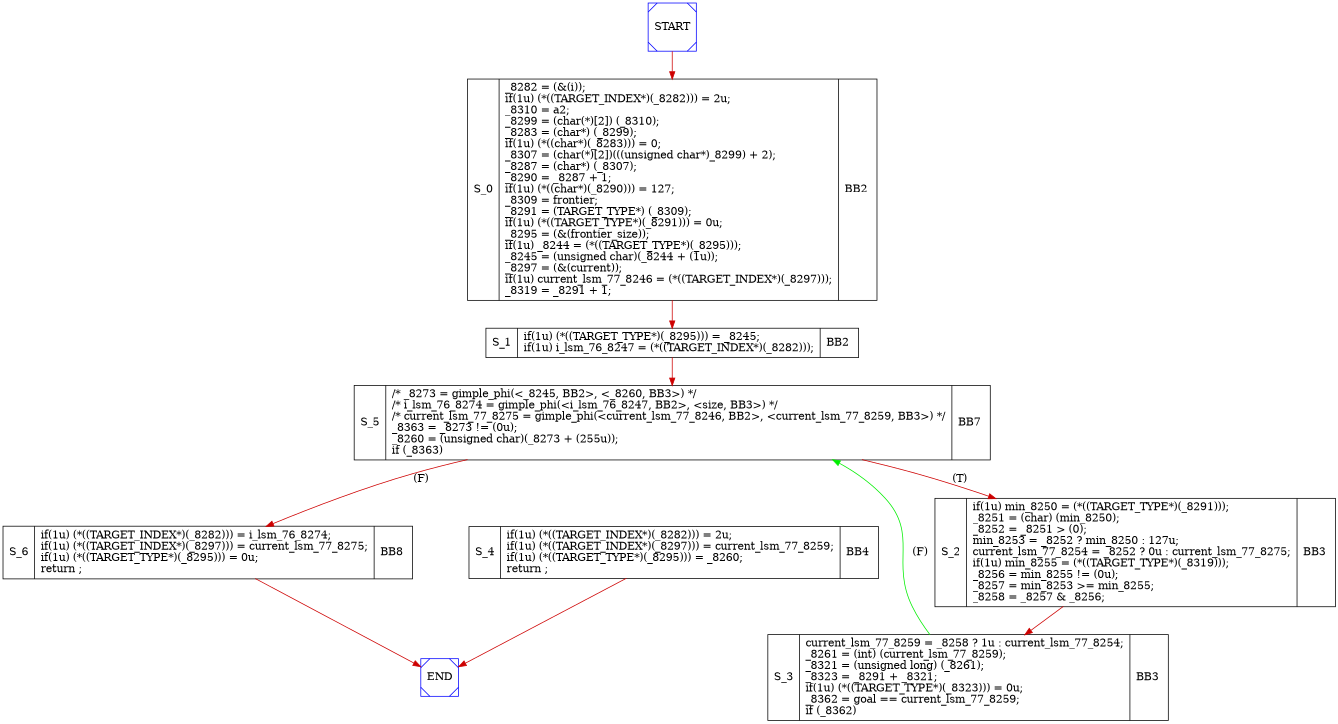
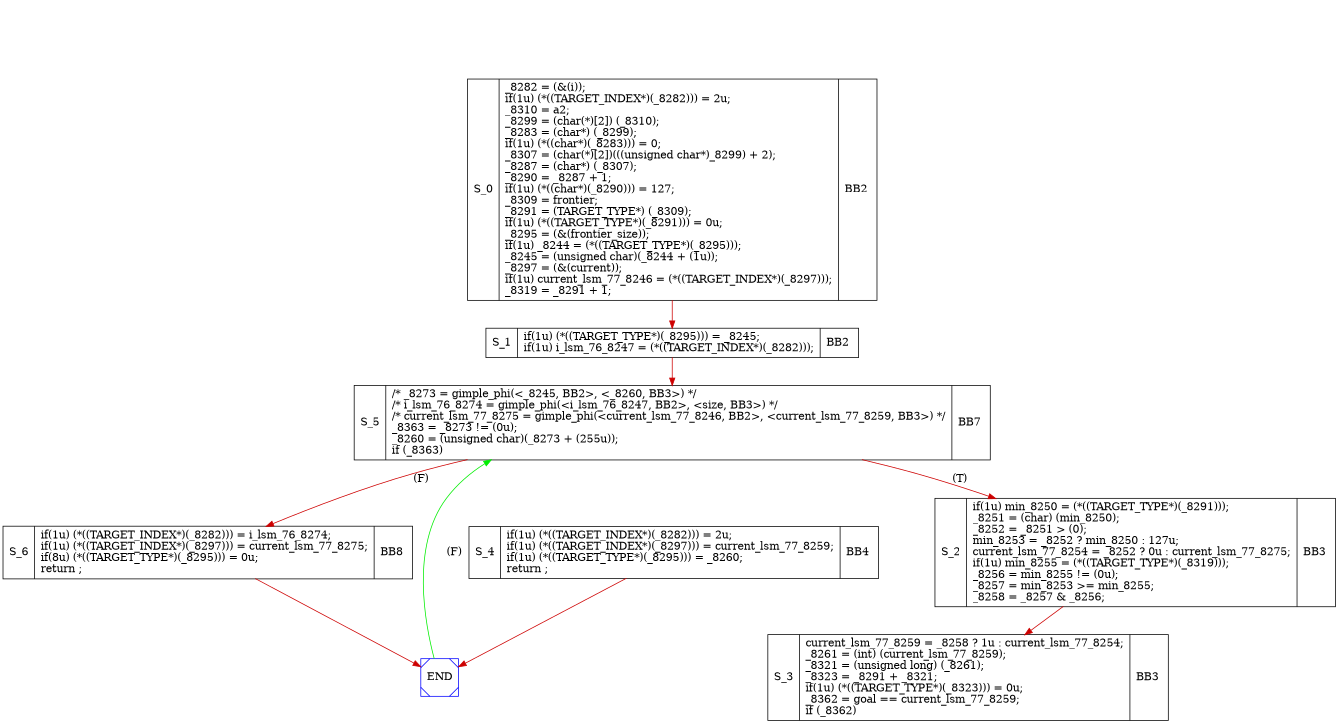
node "START": removed
edge "S_3" -> "S_5": now "END" -> "S_5"
node "S_6": text "if(1u) (*((TARGET_TYPE*)(_8295))) = 0u;" -> "if(8u) (*((TARGET_TYPE*)(_8295))) = 0u;"
